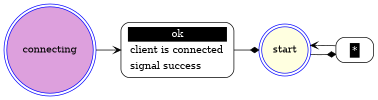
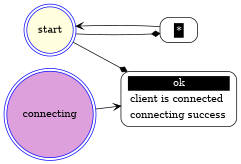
edge "ok" -> "start": reversed
node "ok": text "signal success" -> "connecting success"
